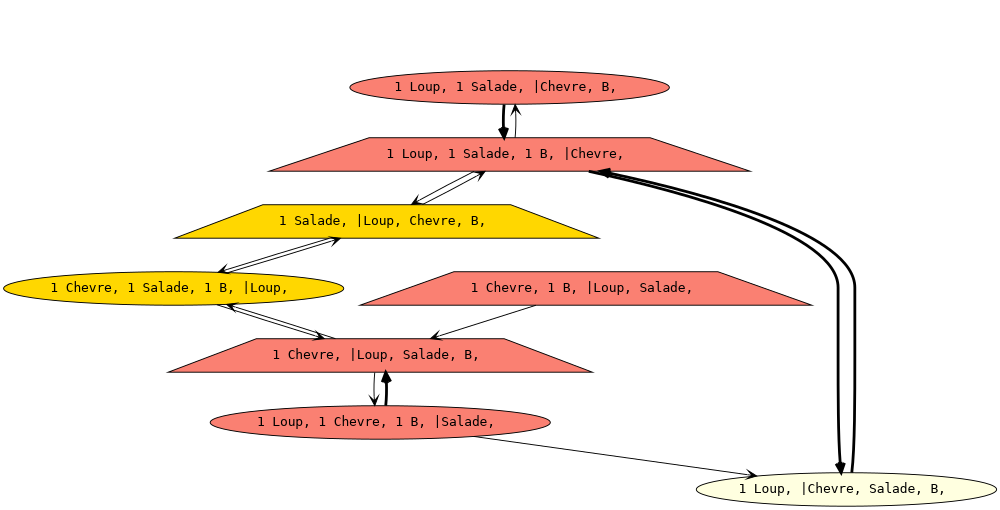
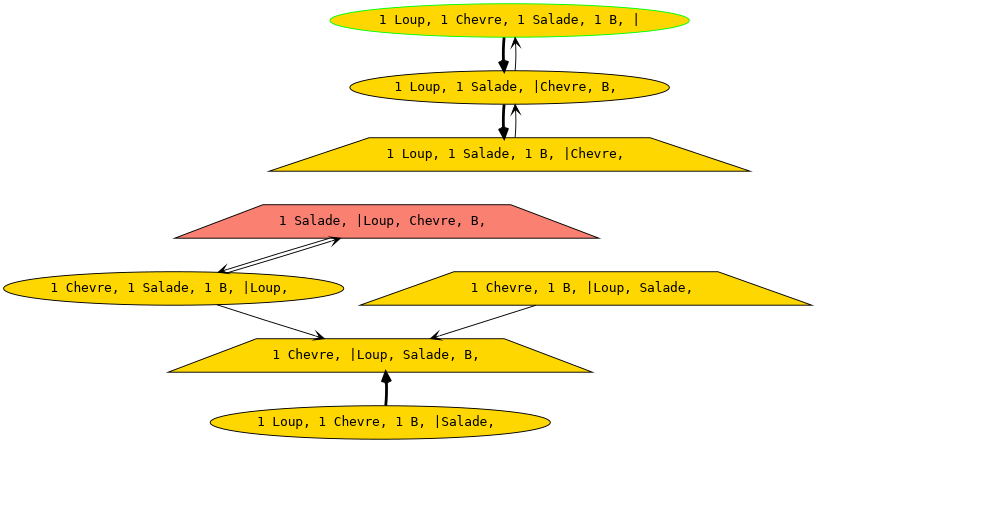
node "1 Loup, 1 Chevre, 1 Salade, 1 B, |": added
node "1 Loup, 1 Salade, |Chevre, B,": fillcolor salmon -> gold
node "1 Loup, 1 Salade, 1 B, |Chevre,": fillcolor salmon -> gold
edge "1 Loup, 1 Salade, 1 B, |Chevre," -> "1 Salade, |Loup, Chevre, B,": removed
edge "1 Salade, |Loup, Chevre, B," -> "1 Loup, 1 Salade, 1 B, |Chevre,": removed
node "1 Salade, |Loup, Chevre, B,": fillcolor gold -> salmon
node "1 Chevre, 1 B, |Loup, Salade,": fillcolor salmon -> gold
edge "1 Chevre, |Loup, Salade, B," -> "1 Chevre, 1 Salade, 1 B, |Loup,": removed
node "1 Chevre, |Loup, Salade, B,": fillcolor salmon -> gold
edge "1 Chevre, |Loup, Salade, B," -> "1 Loup, 1 Chevre, 1 B, |Salade,": removed
node "1 Loup, 1 Chevre, 1 B, |Salade,": fillcolor salmon -> gold
node "1 Loup, |Chevre, Salade, B,": removed
